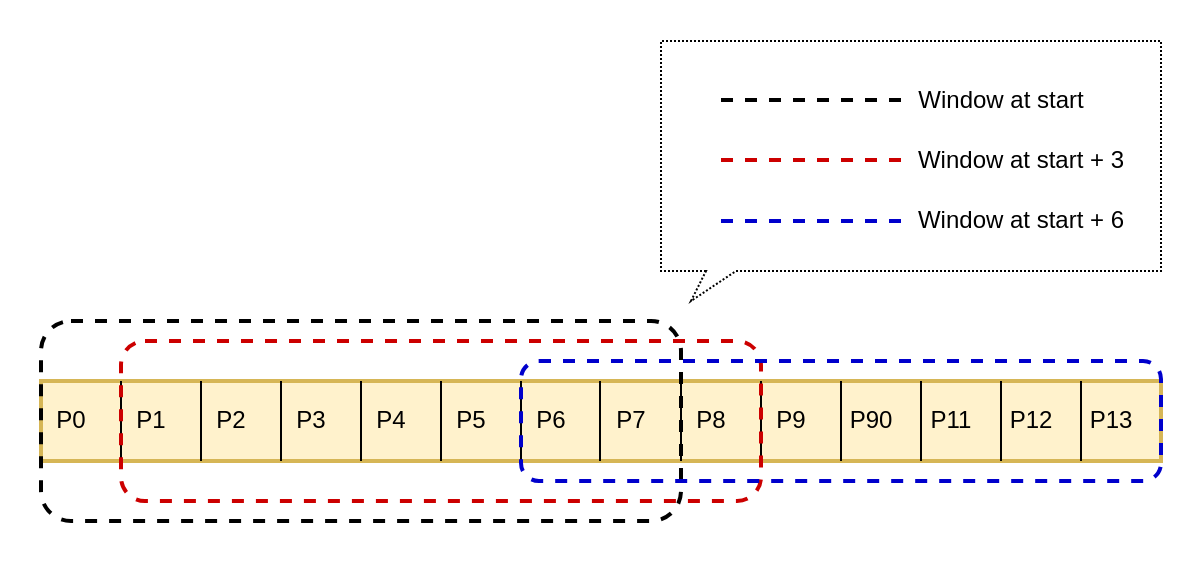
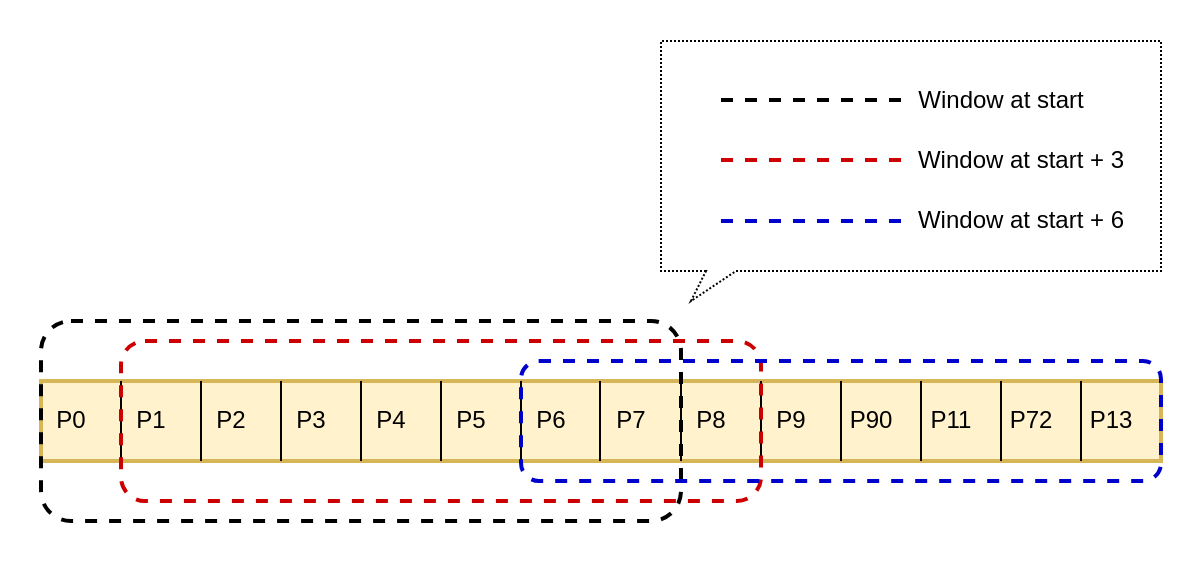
node "P12": label "P12" -> "P72"
